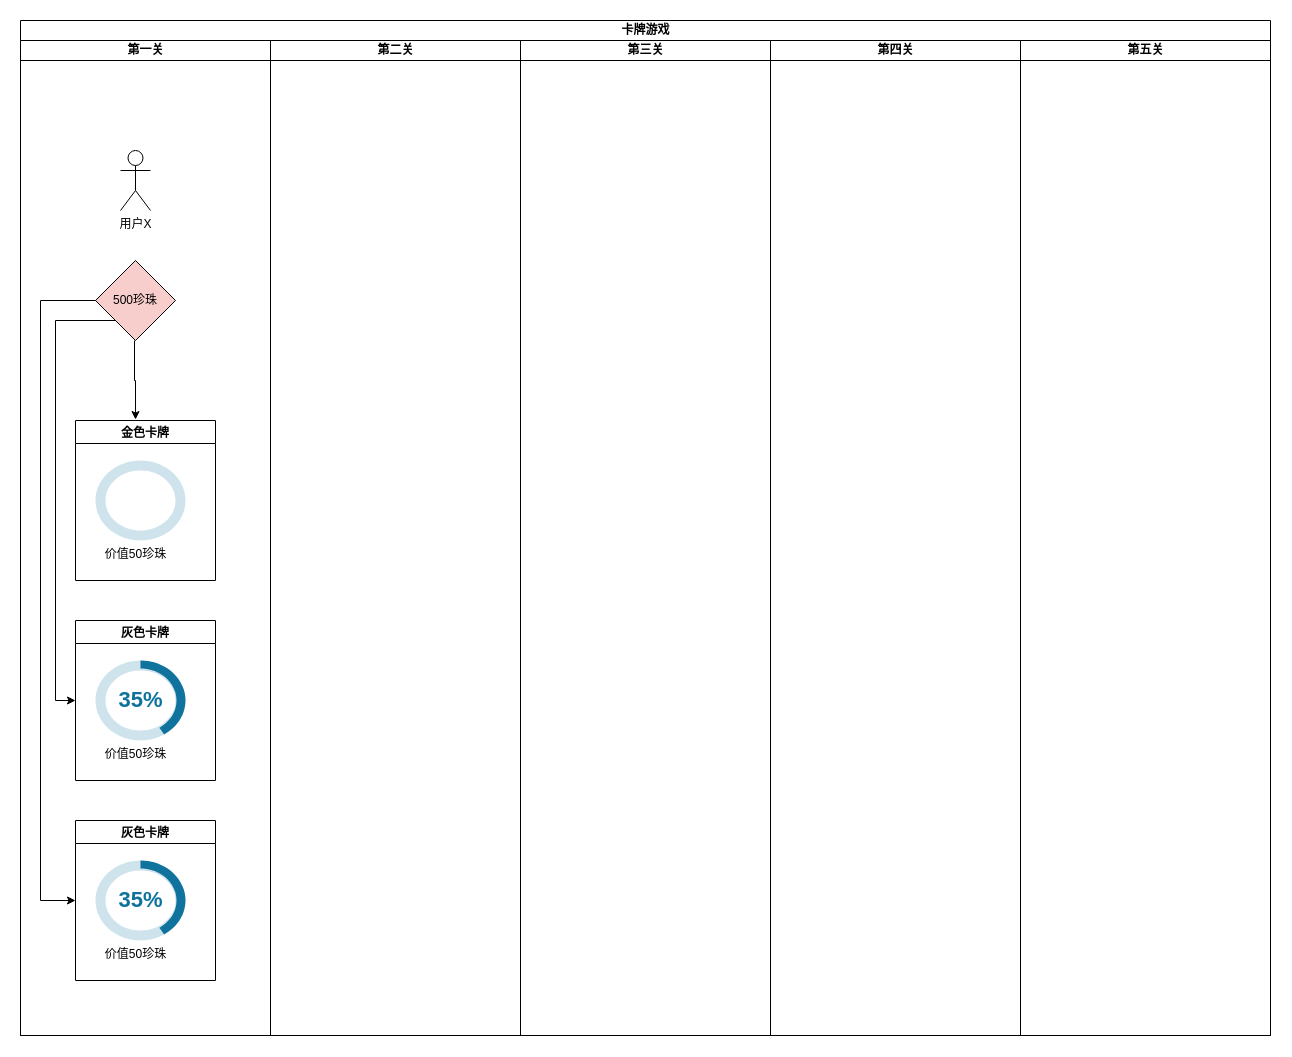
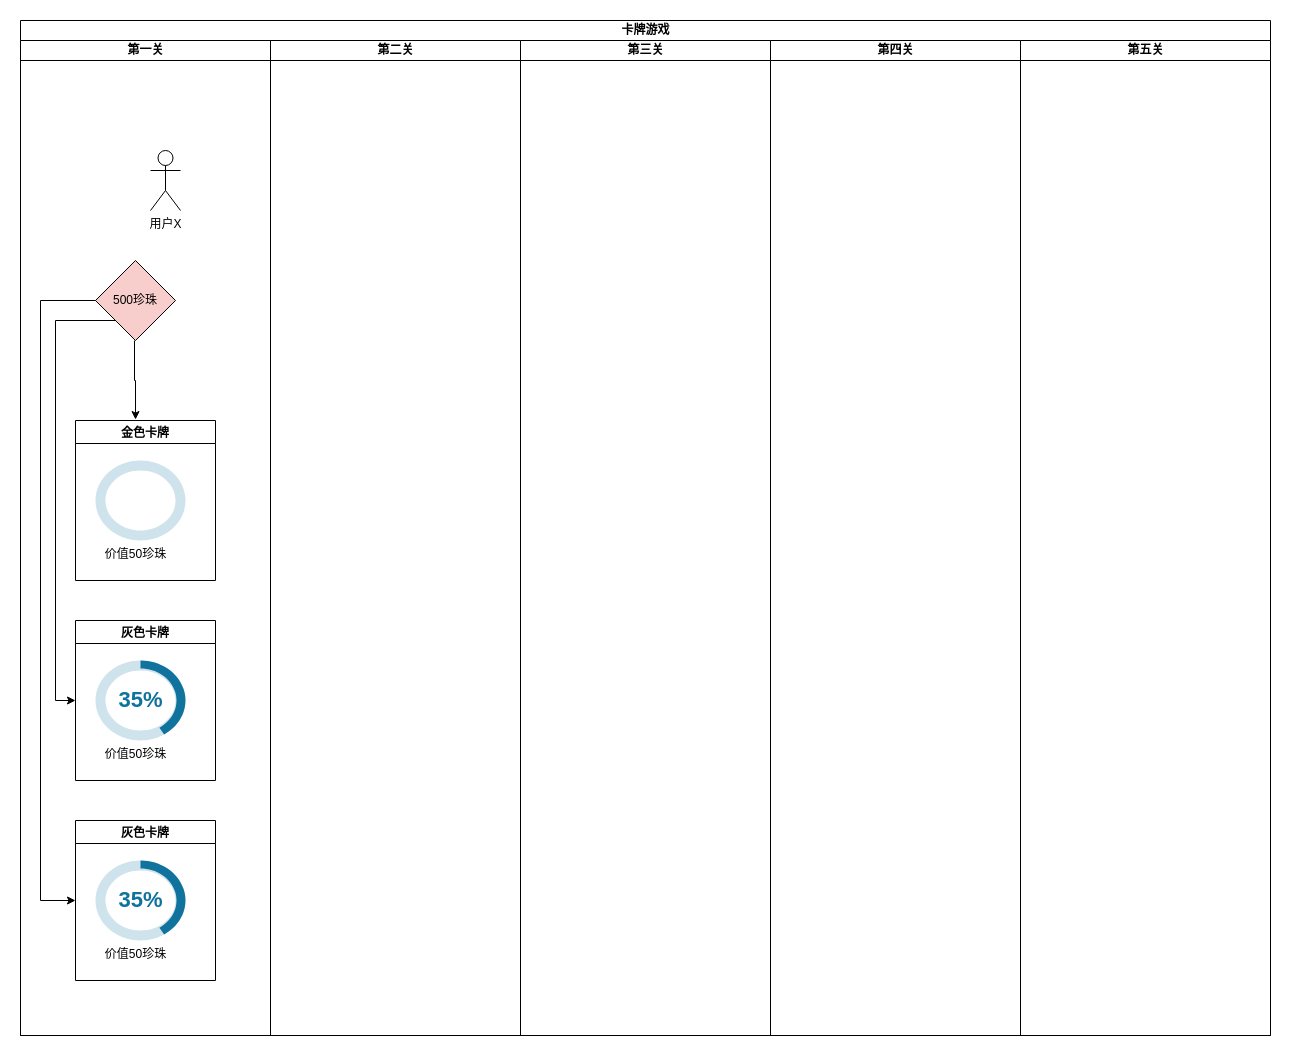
node "用户X": moved (136, 181) -> (166, 181)
